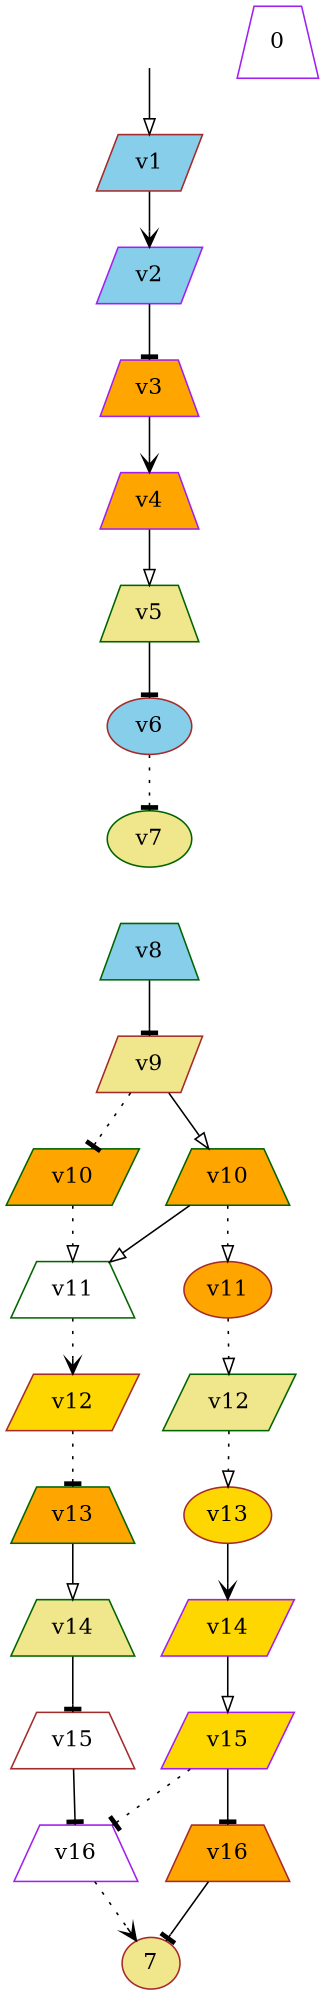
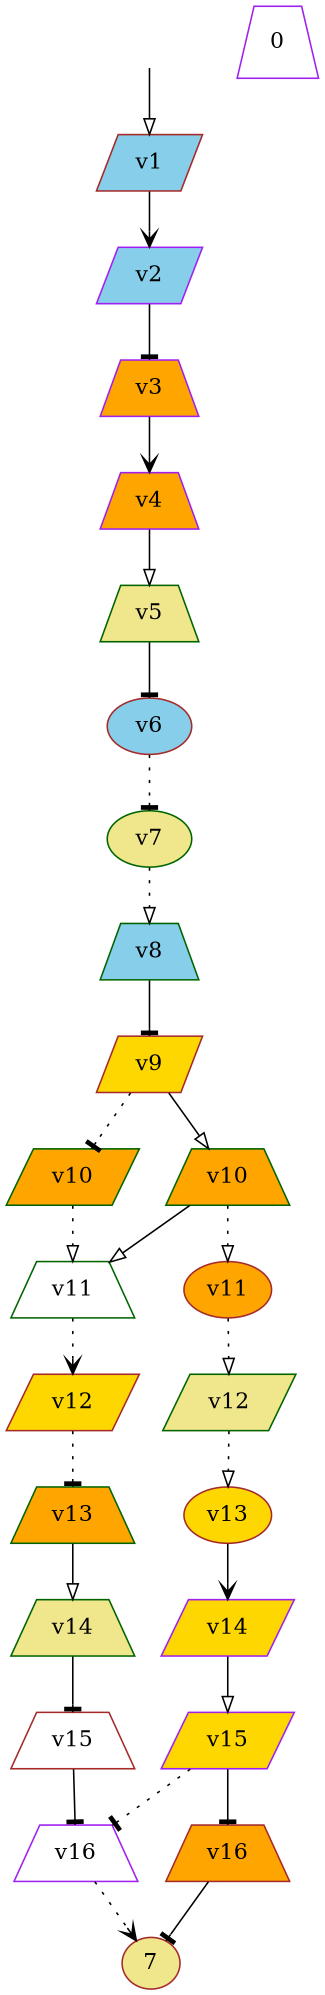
edge "v7" -> "v8": added
node "v9": fillcolor khaki -> gold
